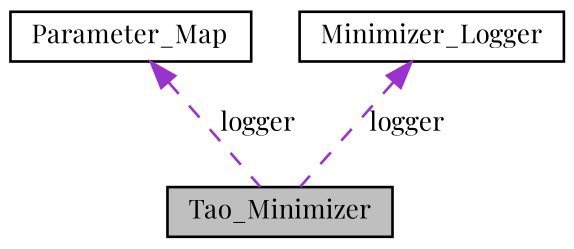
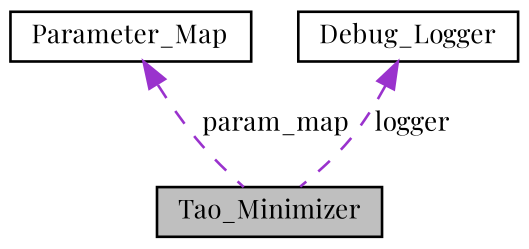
node "Minimizer_Logger": label "Minimizer_Logger" -> "Debug_Logger"
edge "Tao_Minimizer" -> "Parameter_Map": label " logger" -> " param_map"
